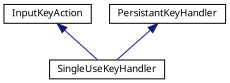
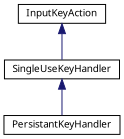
edge "SingleUseKeyHandler" -> "PersistantKeyHandler": reversed
